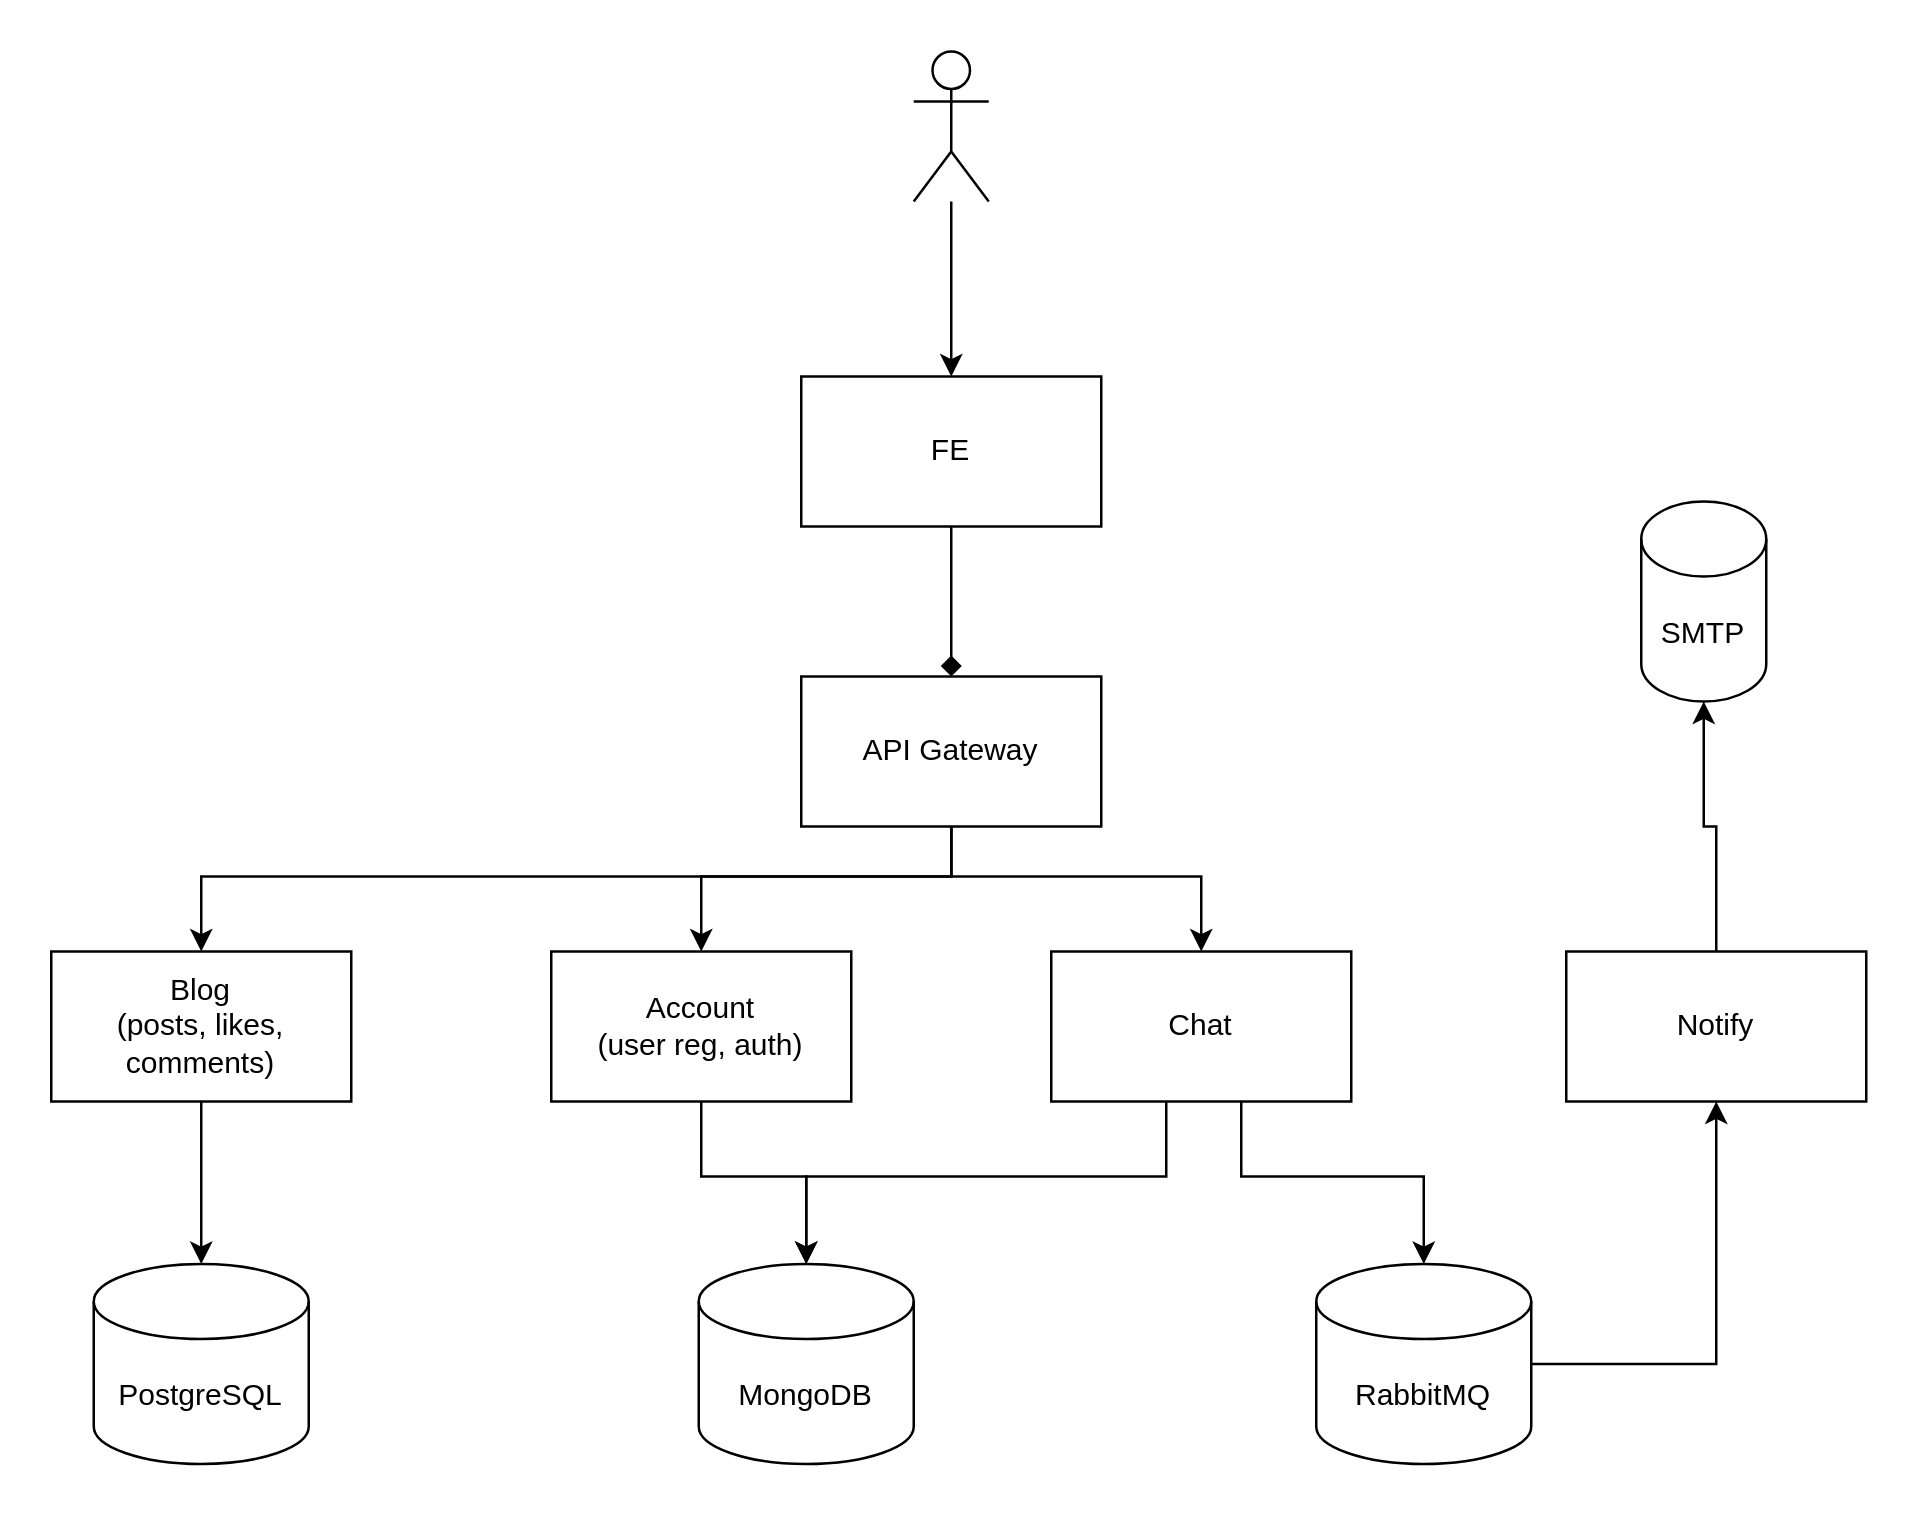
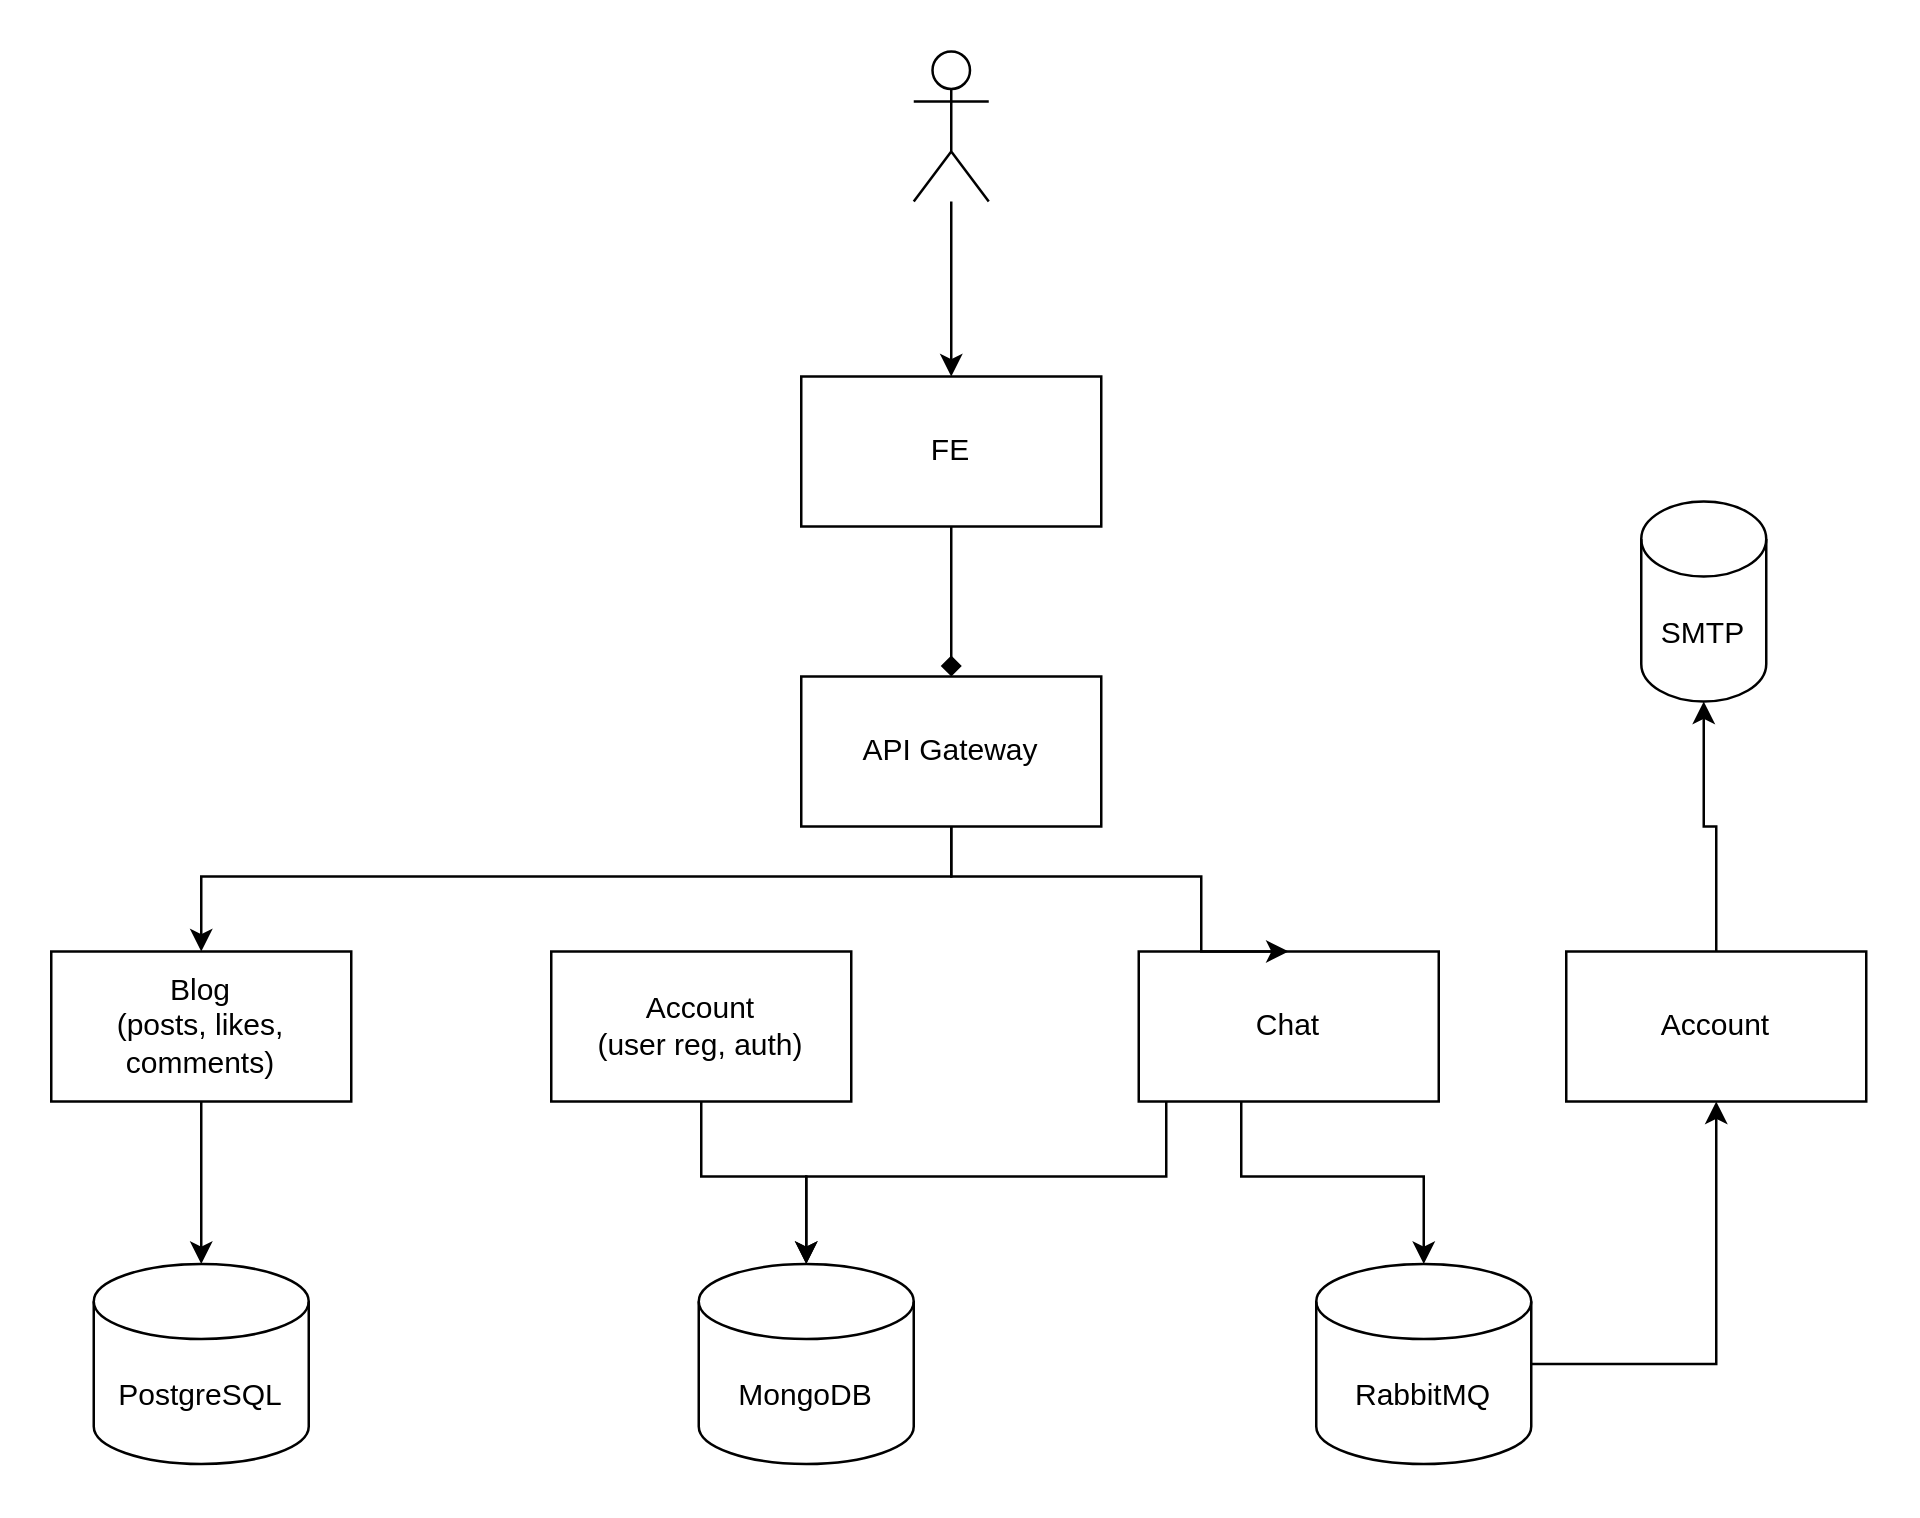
edge "API Gateway" -> "Account (user reg, auth)": removed
node "Chat": moved (1201, 1026) -> (1289, 1026)
node "Notify": label "Notify" -> "Account"
